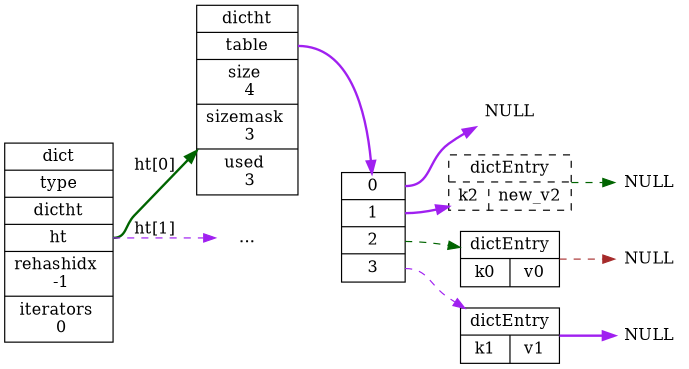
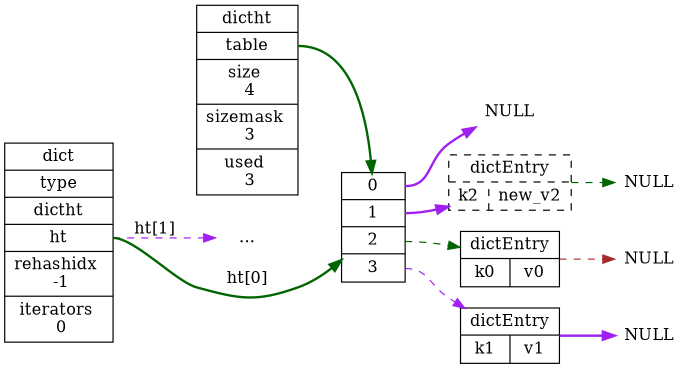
edge "dictht" -> "0": color purple -> darkgreen
edge "dict" -> "dictht": now "dict" -> "0"
